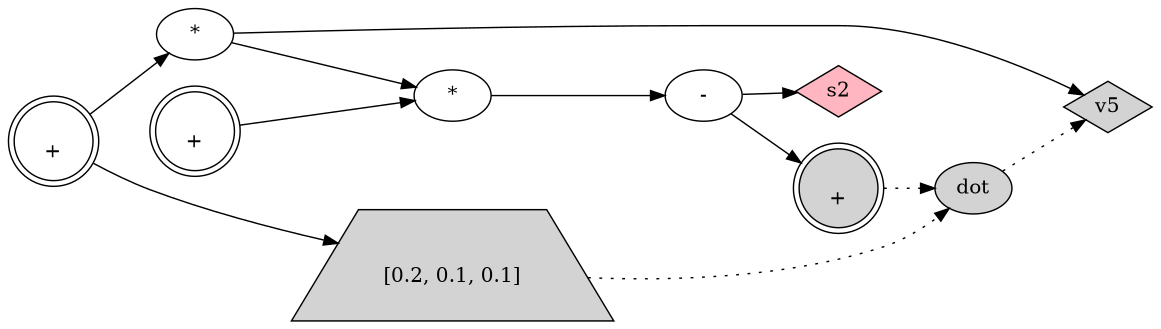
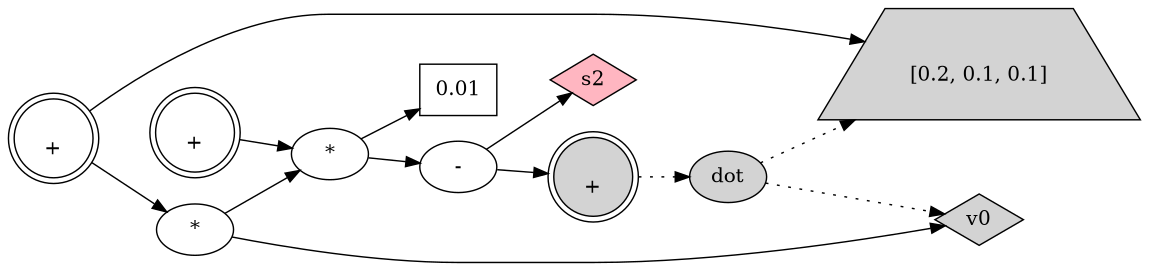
node "0.01": added
node "v5": label "v5" -> "v0"
edge "[0.2, 0.1, 0.1]" -> "dot": reversed
